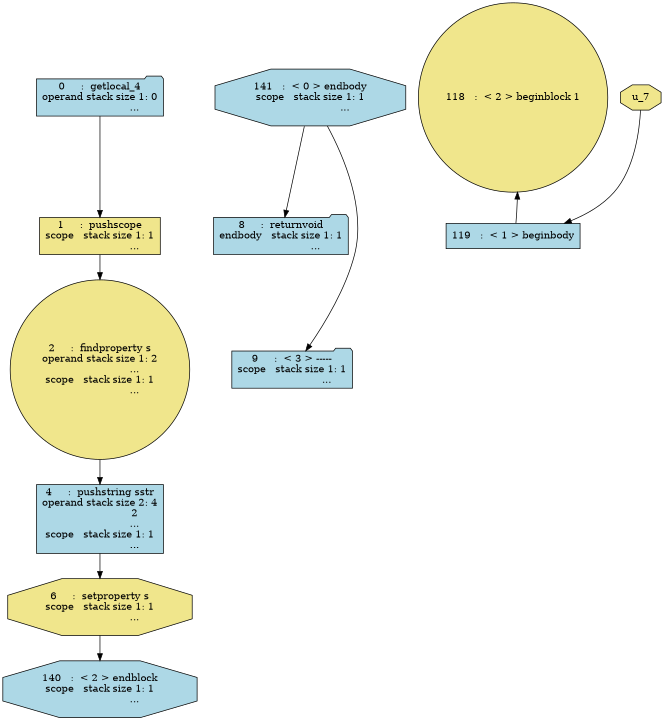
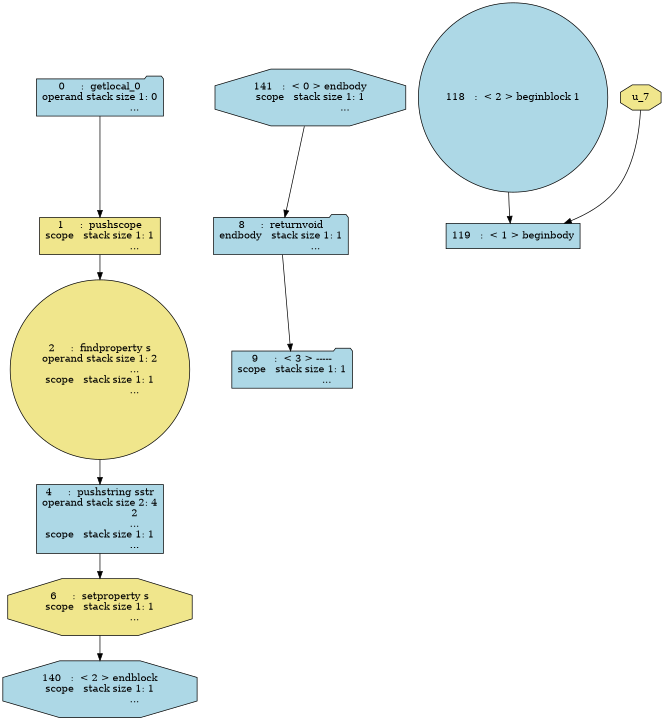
node "0     :  getlocal_4 operand stack size 1: 0 ...": label "0     :  getlocal_4 operand stack size 1: 0 ..." -> "0     :  getlocal_0 operand stack size 1: 0 ..."
node "118   :  < 2 > beginblock 1": fillcolor khaki -> lightblue
edge "119   :  < 1 > beginbody" -> "118   :  < 2 > beginblock 1": reversed
edge "141   :  < 0 > endbody scope   stack size 1: 1 ..." -> "9     :  < 3 > ----- scope   stack size 1: 1 ...": now "8     :  returnvoid endbody   stack size 1: 1 ..." -> "9     :  < 3 > ----- scope   stack size 1: 1 ..."
